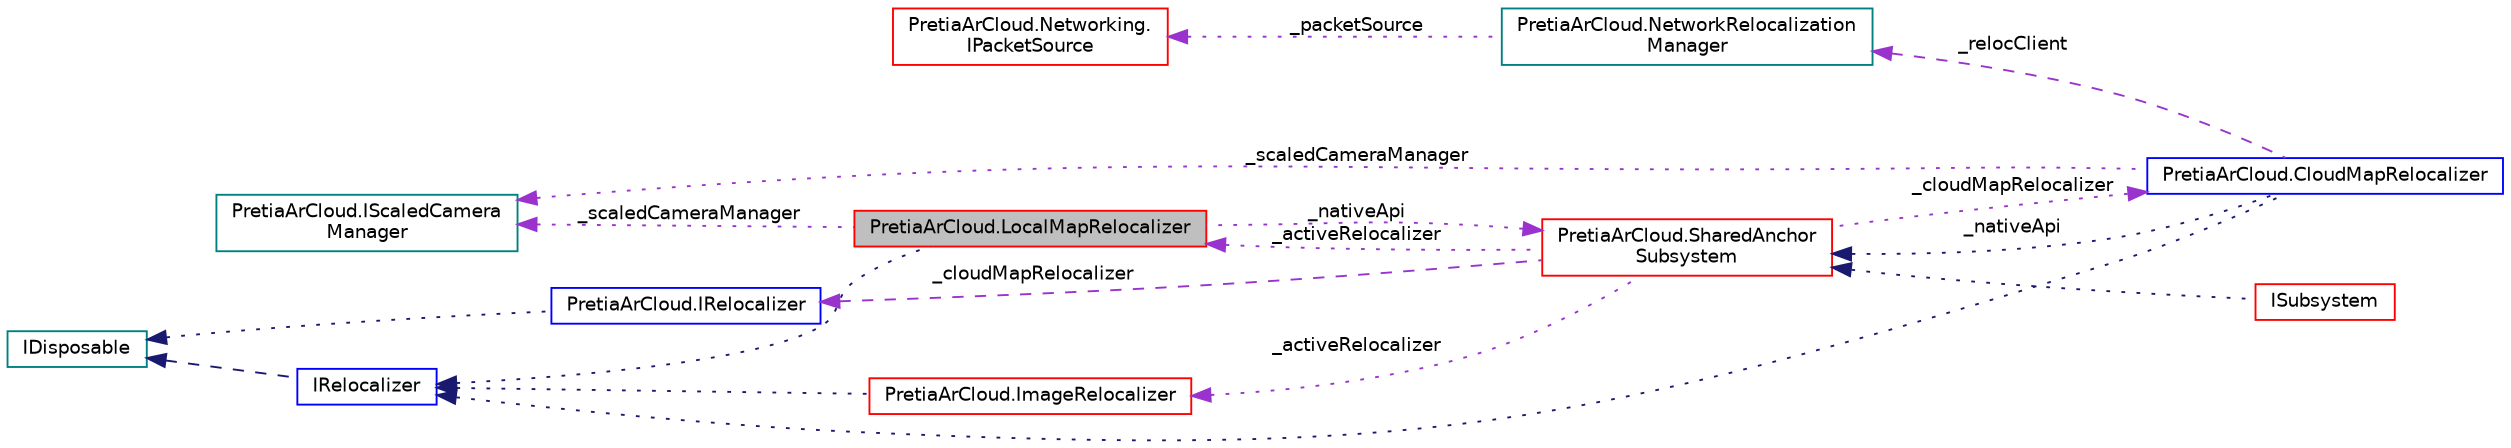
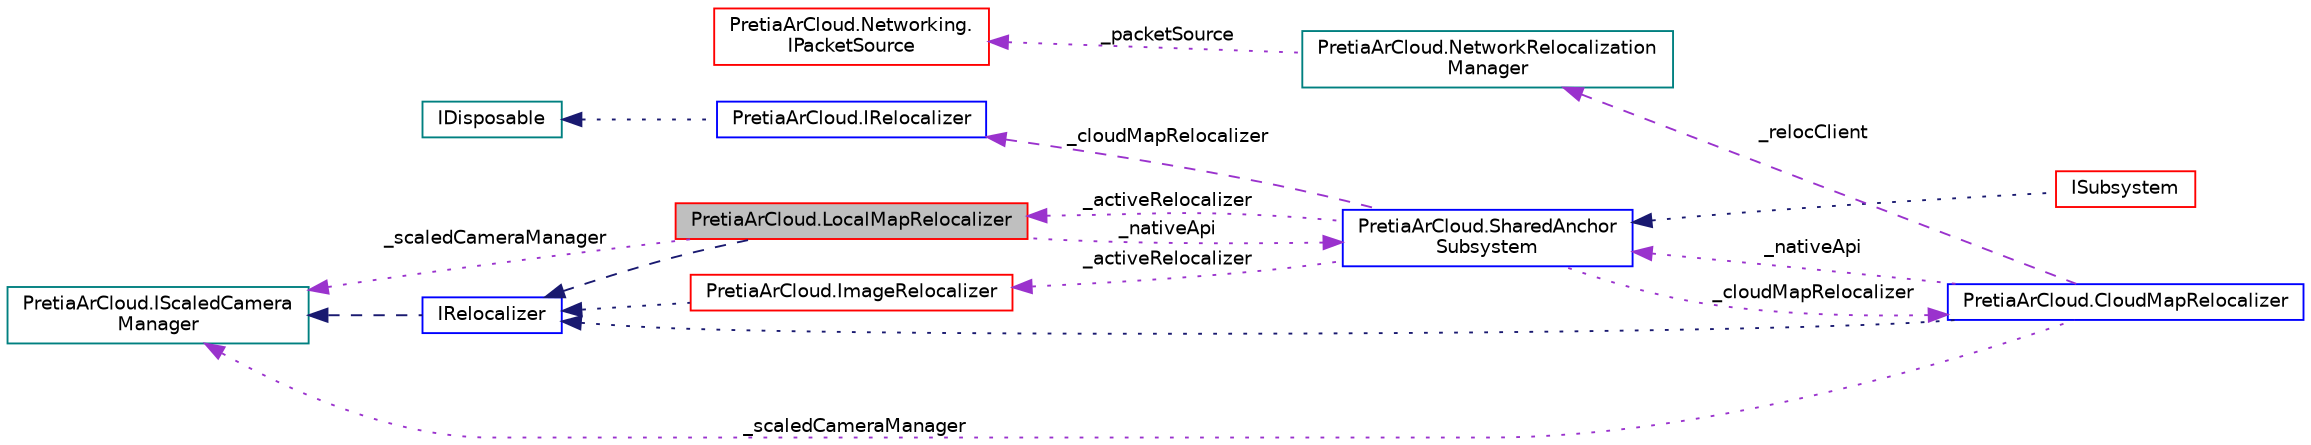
edge "PretiaArCloud.CloudMapRelocalizer" -> "PretiaArCloud.SharedAnchor Subsystem": color midnightblue -> darkorchid3
node "PretiaArCloud.SharedAnchor Subsystem": color red -> blue
edge "PretiaArCloud.LocalMapRelocalizer" -> "IRelocalizer": style dotted -> dashed
edge "IRelocalizer" -> "IDisposable": now "IRelocalizer" -> "PretiaArCloud.IScaledCamera Manager"
